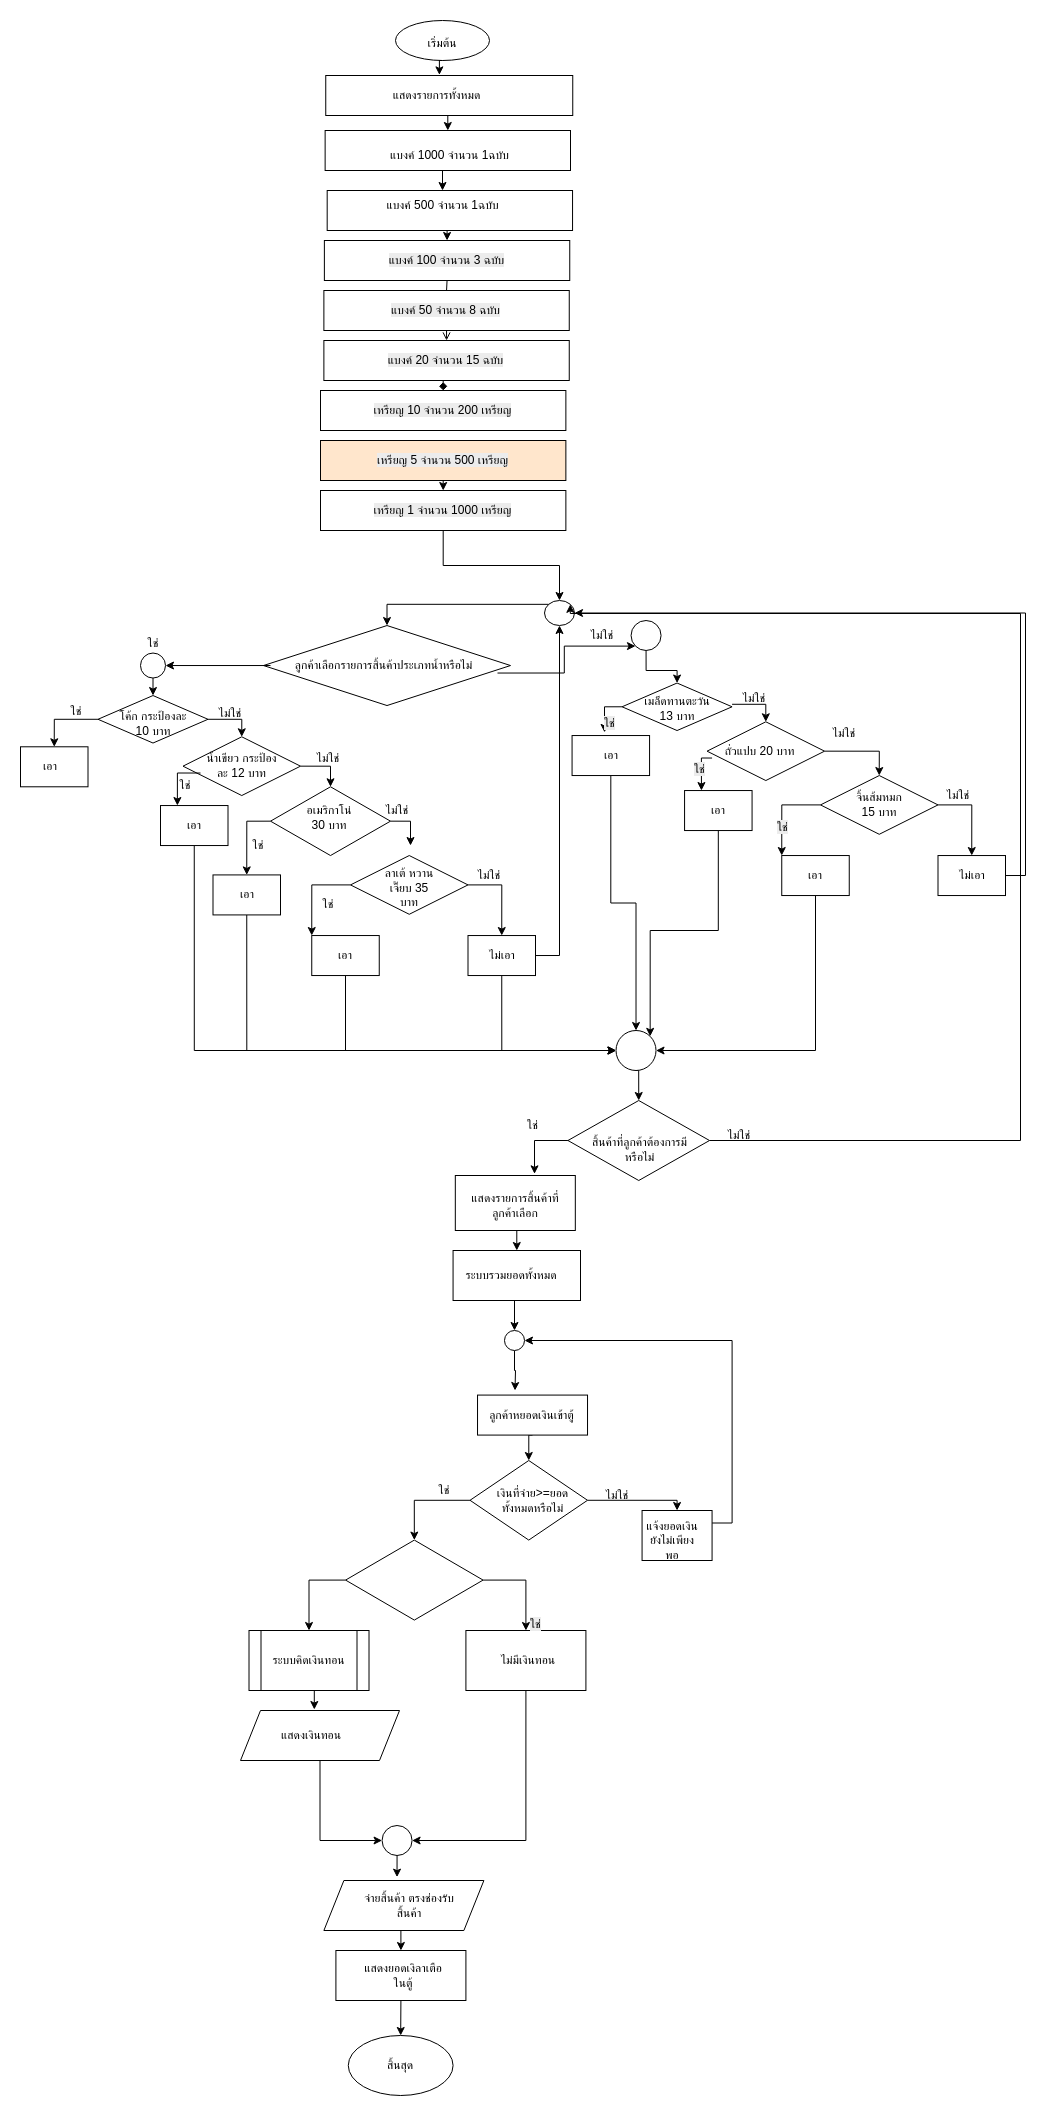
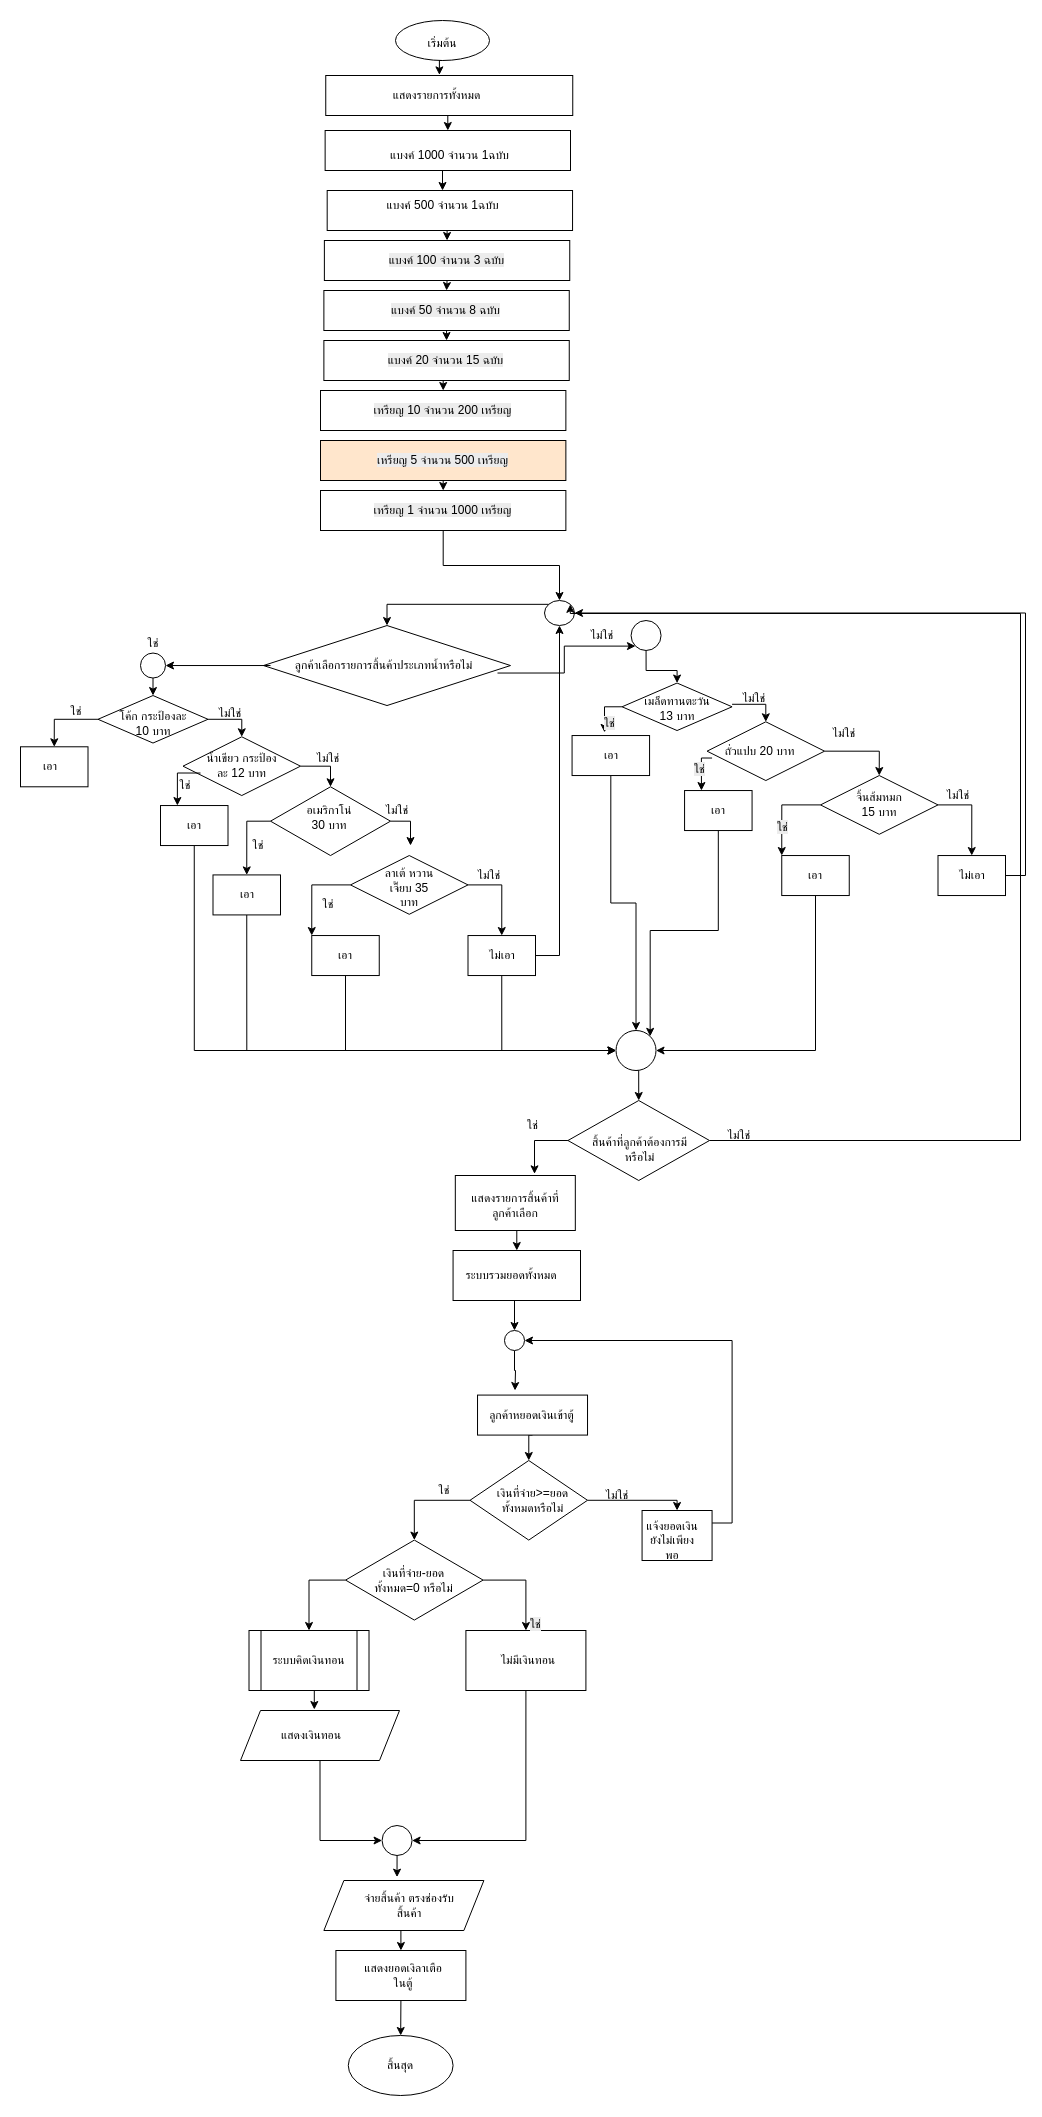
edge "แบงค์ 100 จำนวน 3 ฉบับ" -- "แบงค์ 50 จำนวน 8 ฉบับ": arrowhead none -> classic
edge "แบงค์ 50 จำนวน 8 ฉบับ" -> "แบงค์ 20 จำนวน 15 ฉบับ": arrowhead open -> classic
edge "แบงค์ 20 จำนวน 15 ฉบับ" -> "เหรียญ 10 จำนวน 200 เหรียญ": arrowhead diamond -> classic
node "เงินที่จ่าย-ยอดทั้งหมด=0 หรือไม่": added
